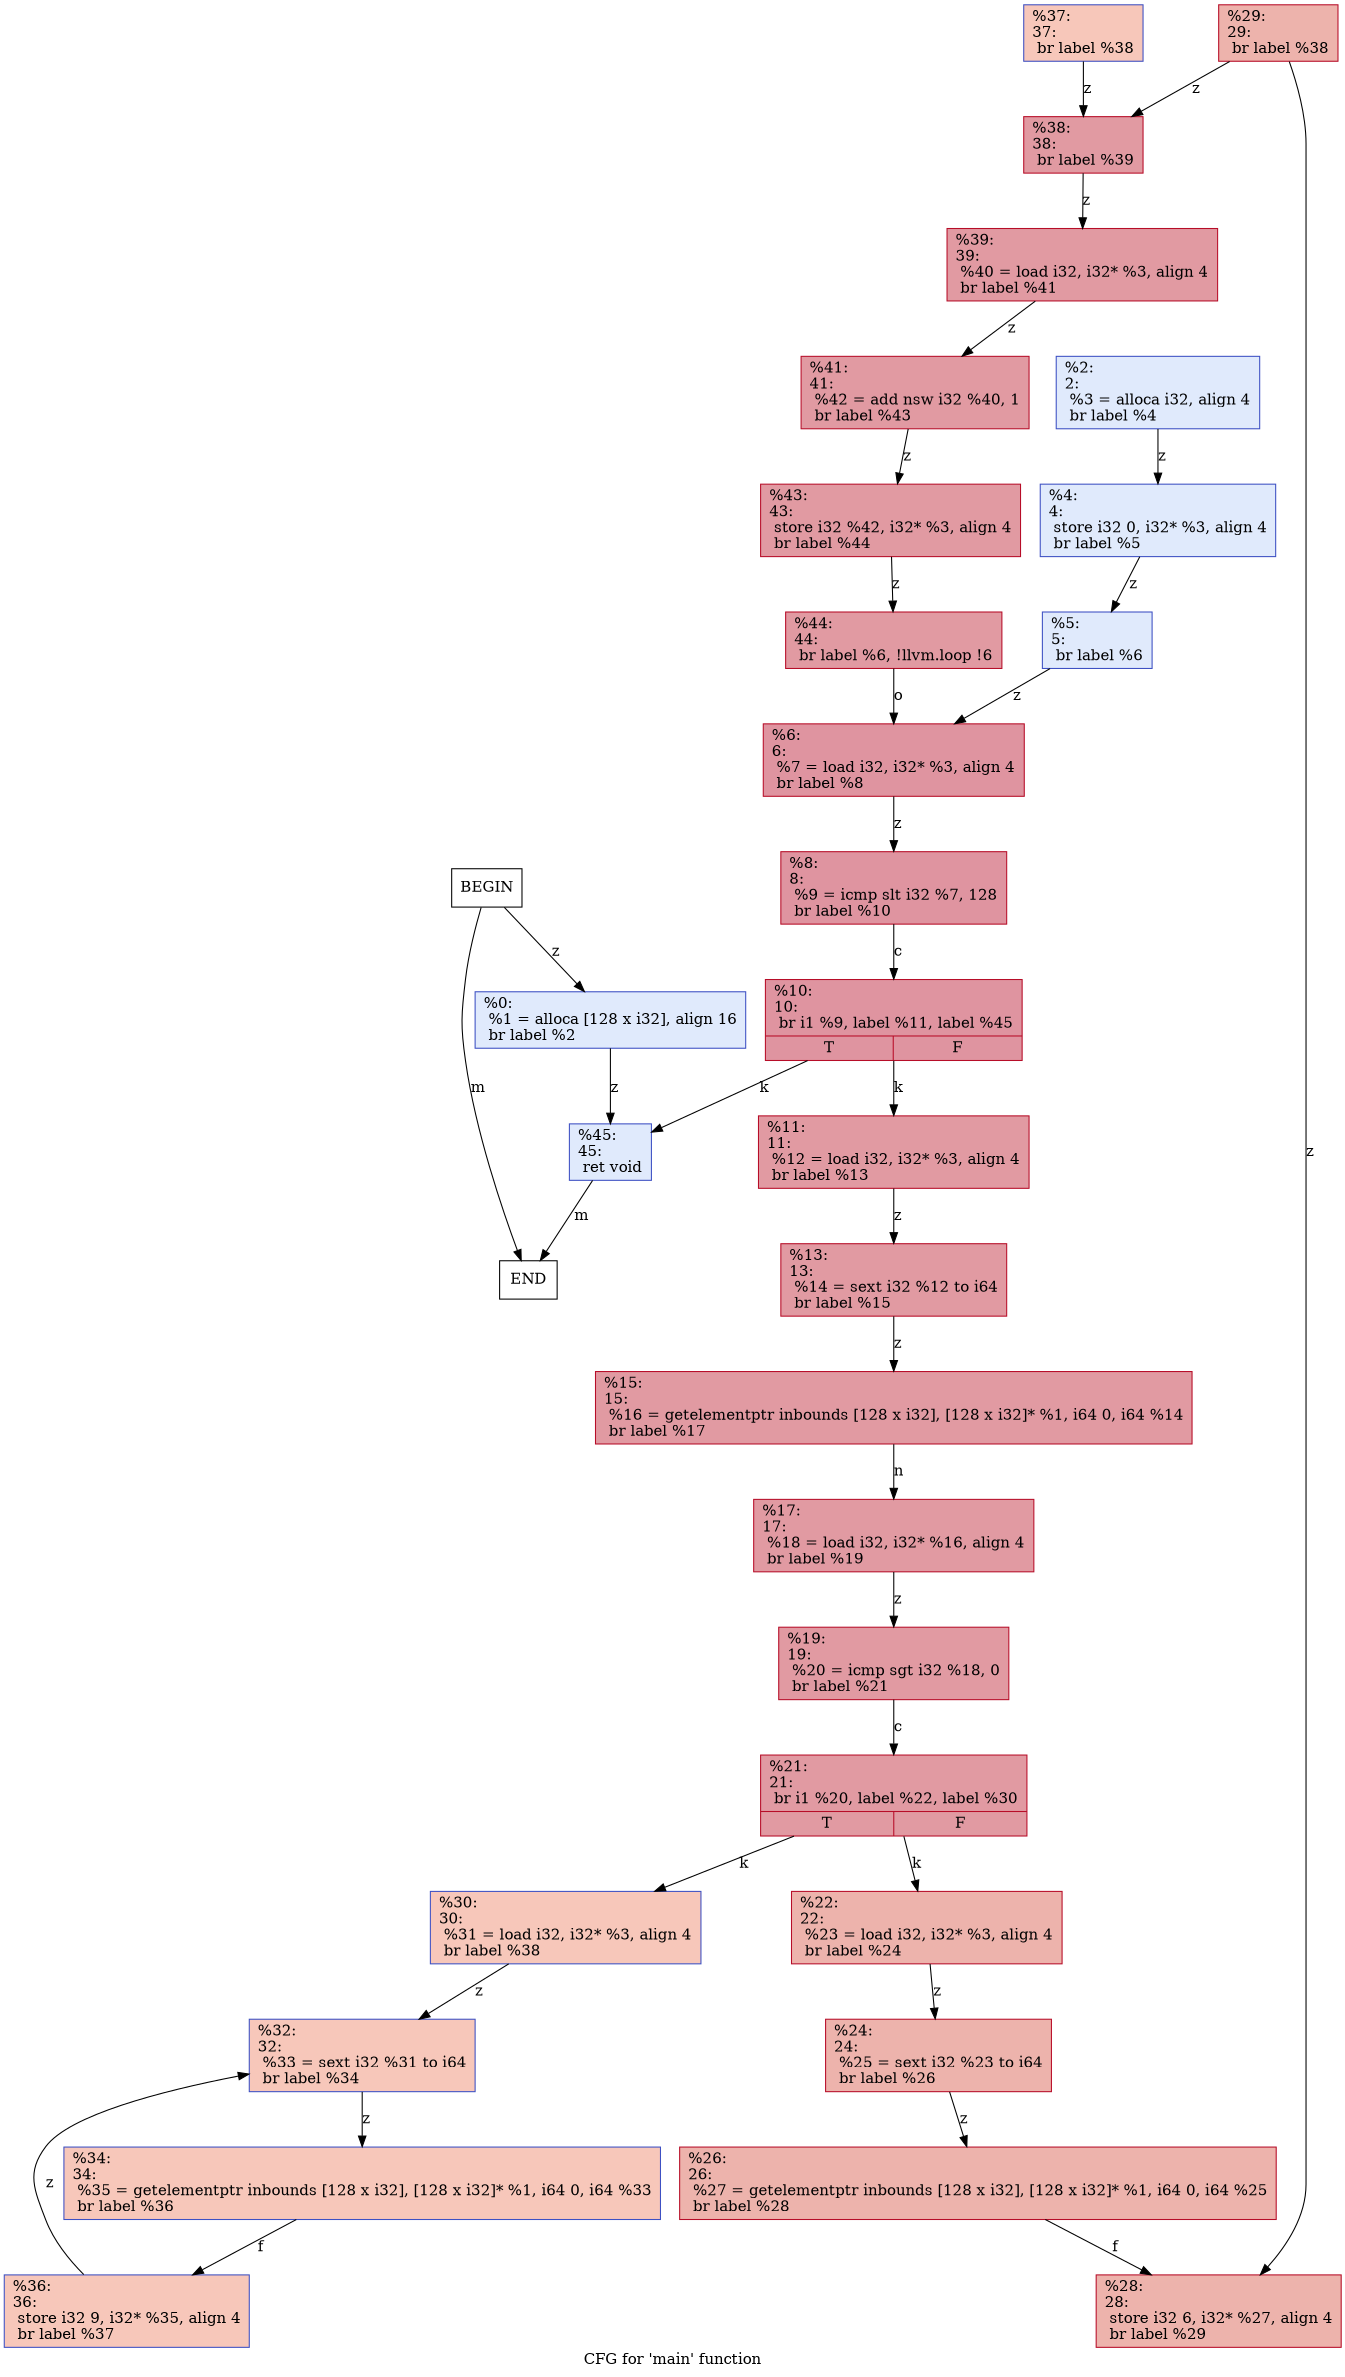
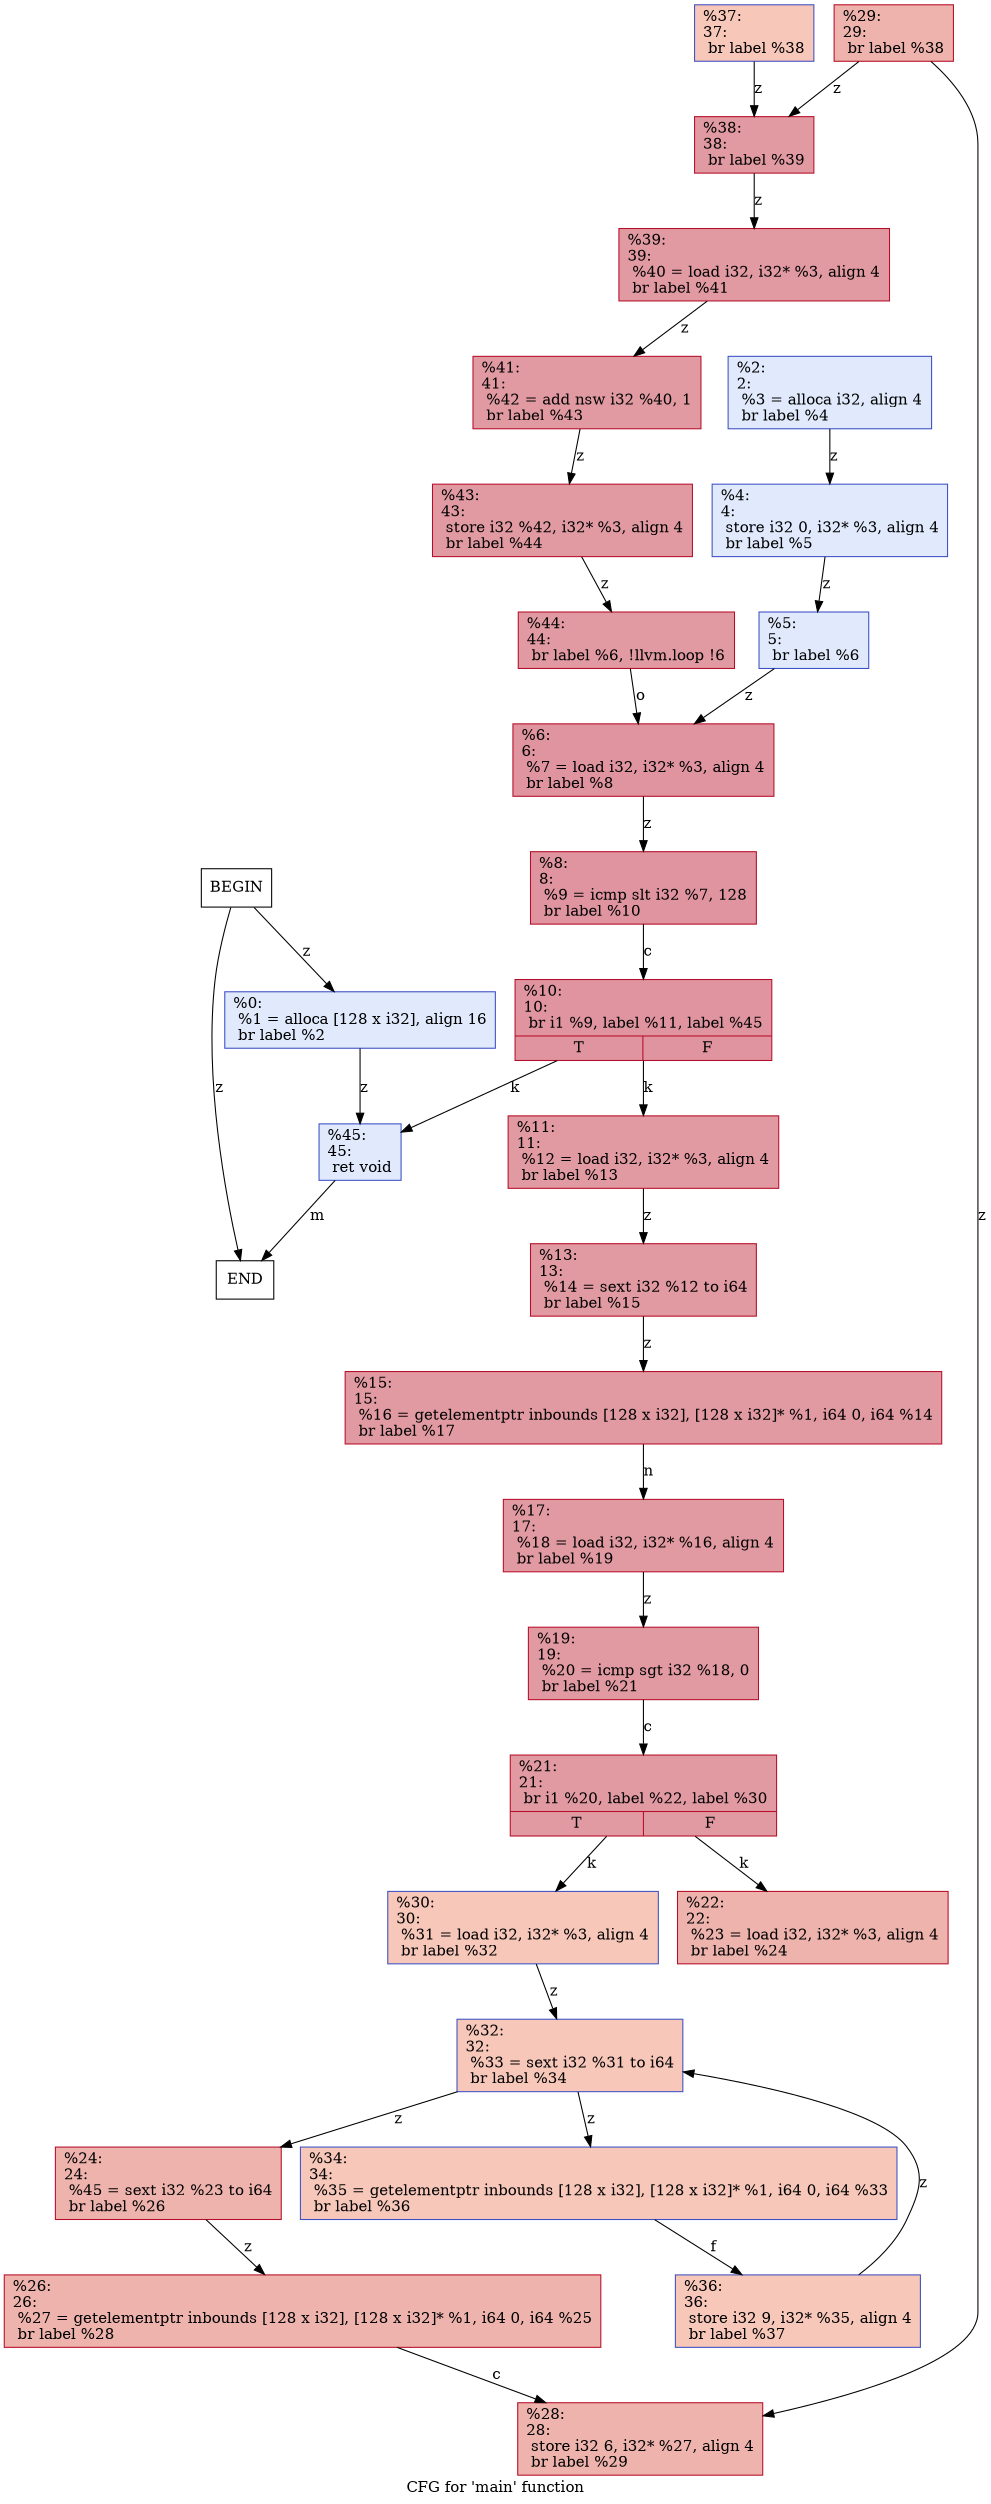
edge "BEGIN" -> "END": label "m" -> "z"
node "%30:": text "br label %38" -> "br label %32"
edge "%22:" -> "%24:": now "%32:" -> "%24:"
node "%24:": text "%25 = sext i32 %23 to i64" -> "%45 = sext i32 %23 to i64"
edge "%26:" -> "%28:": label "f" -> "c"
